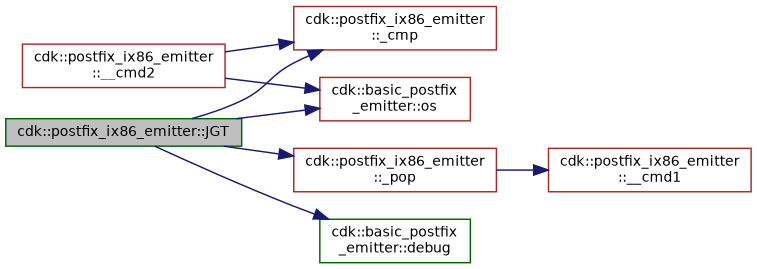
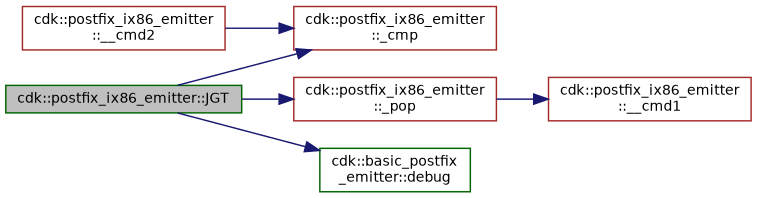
node "cdk::basic_postfix _emitter::os": removed
